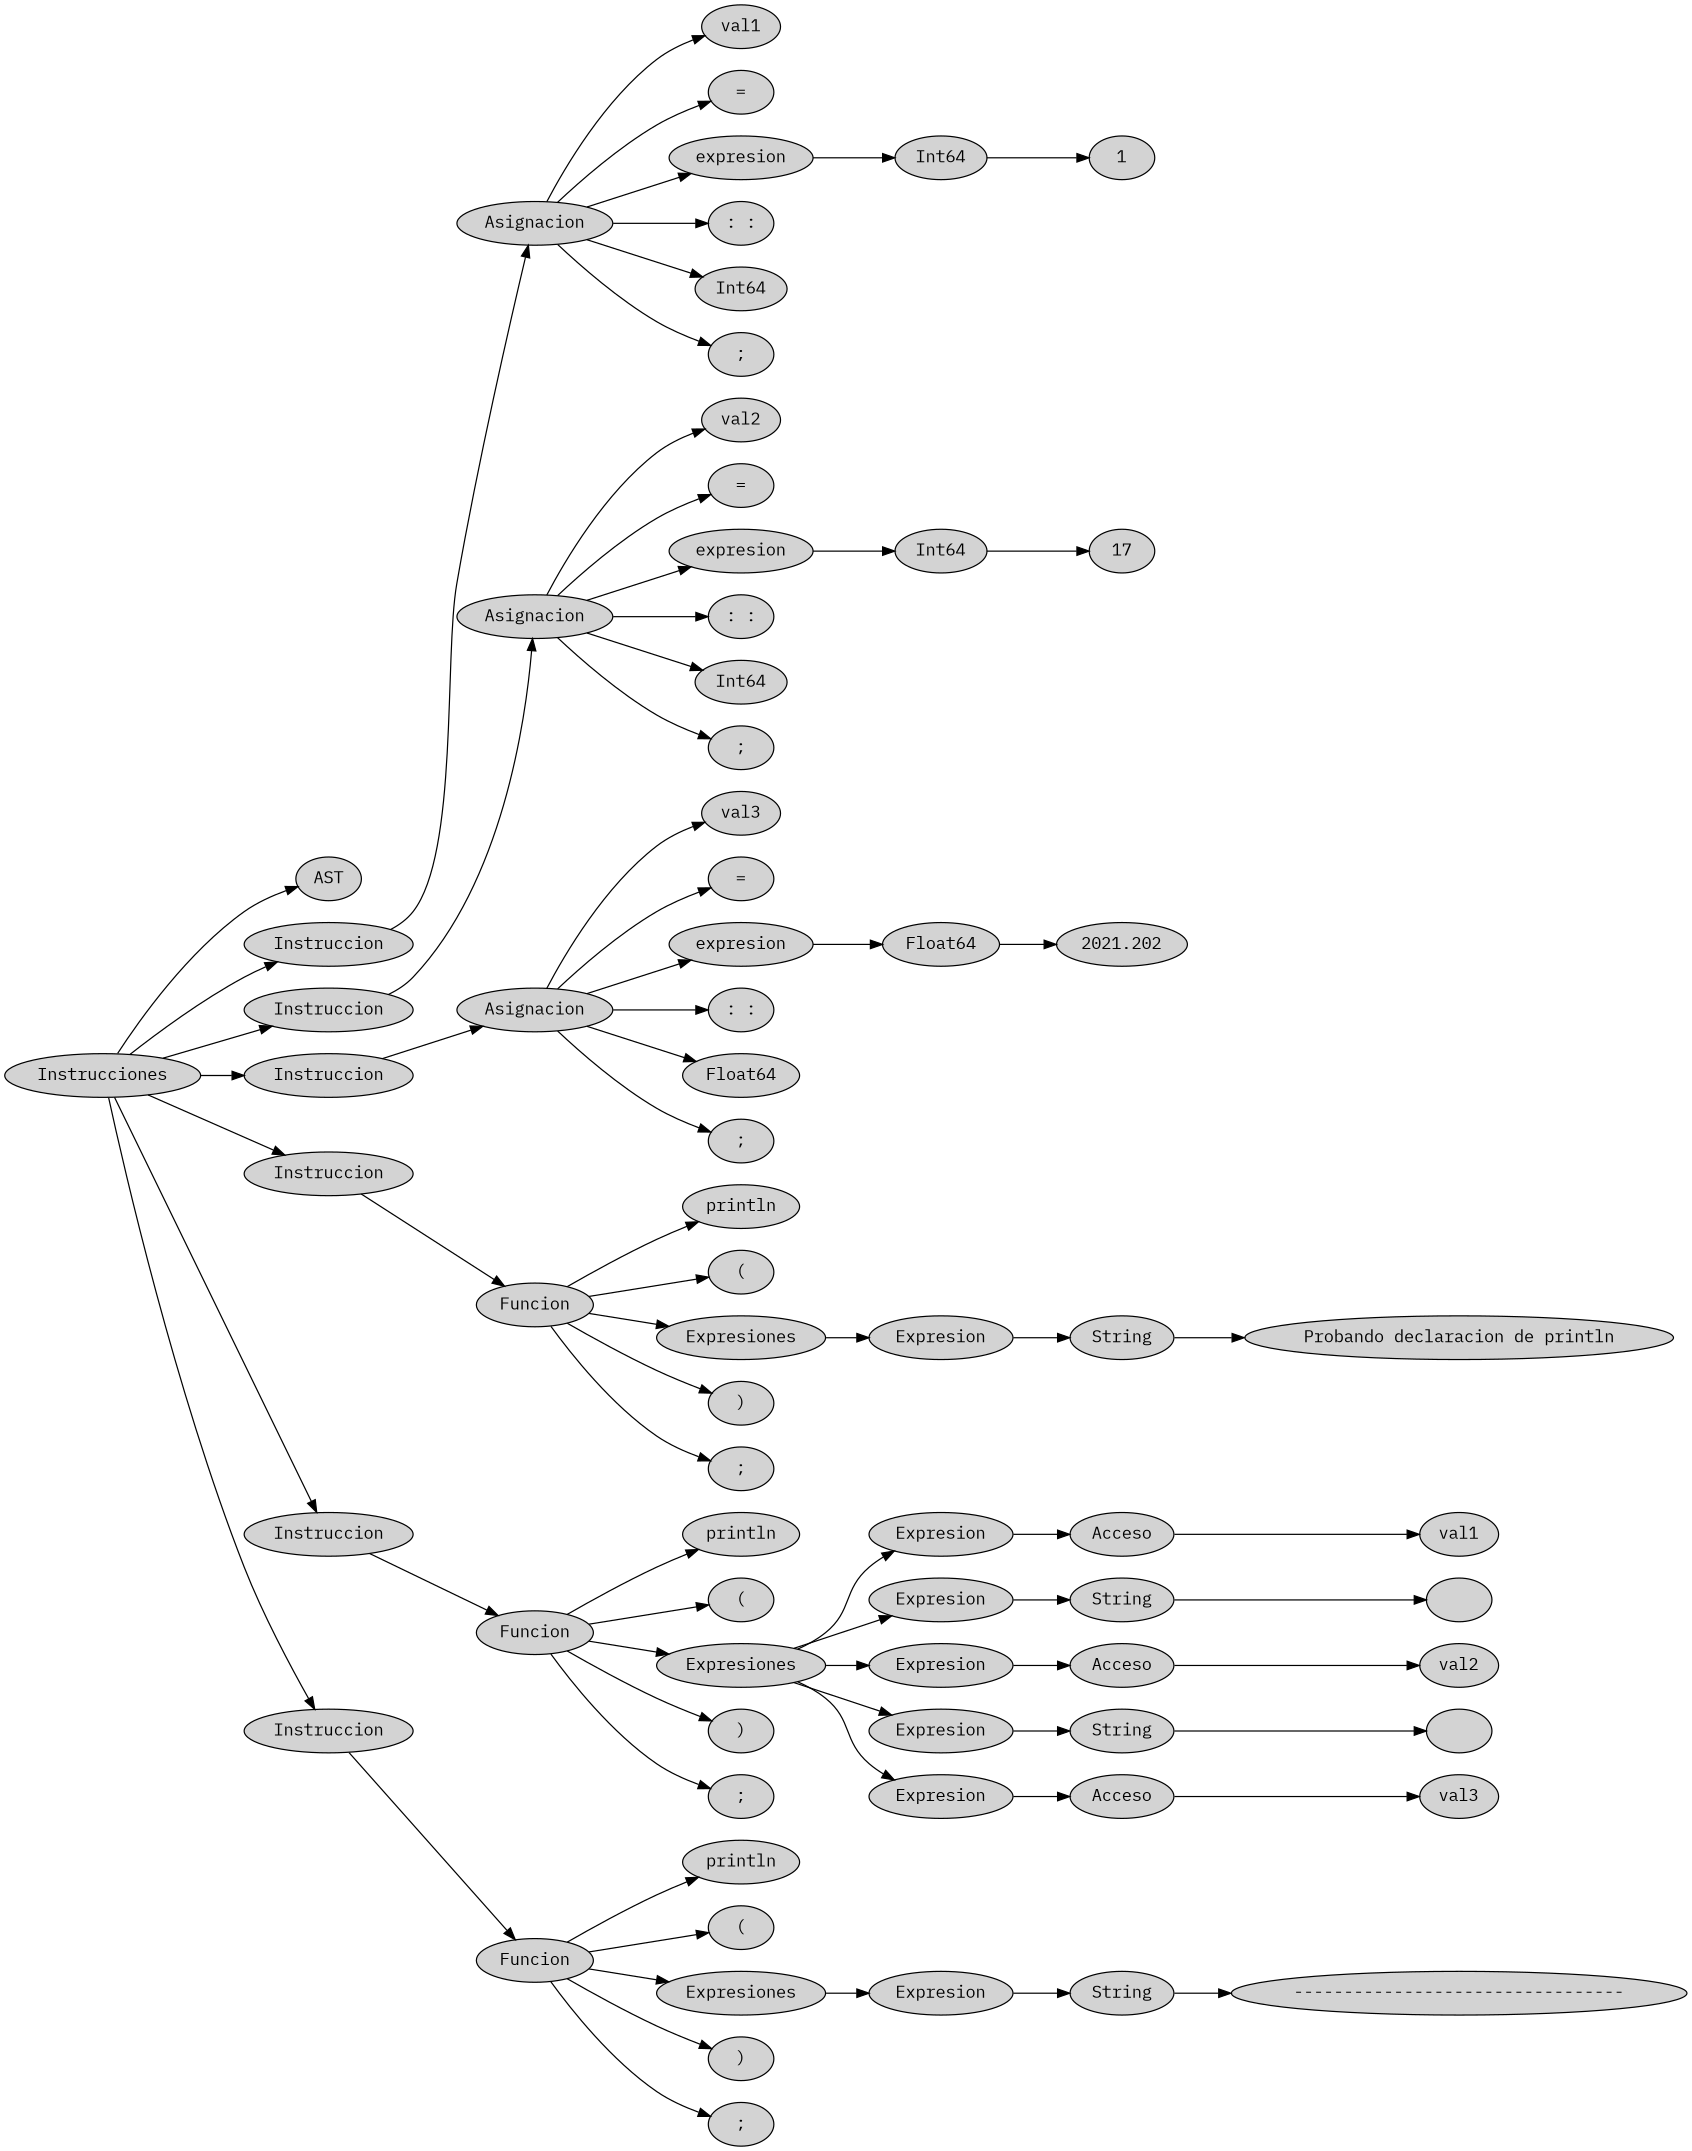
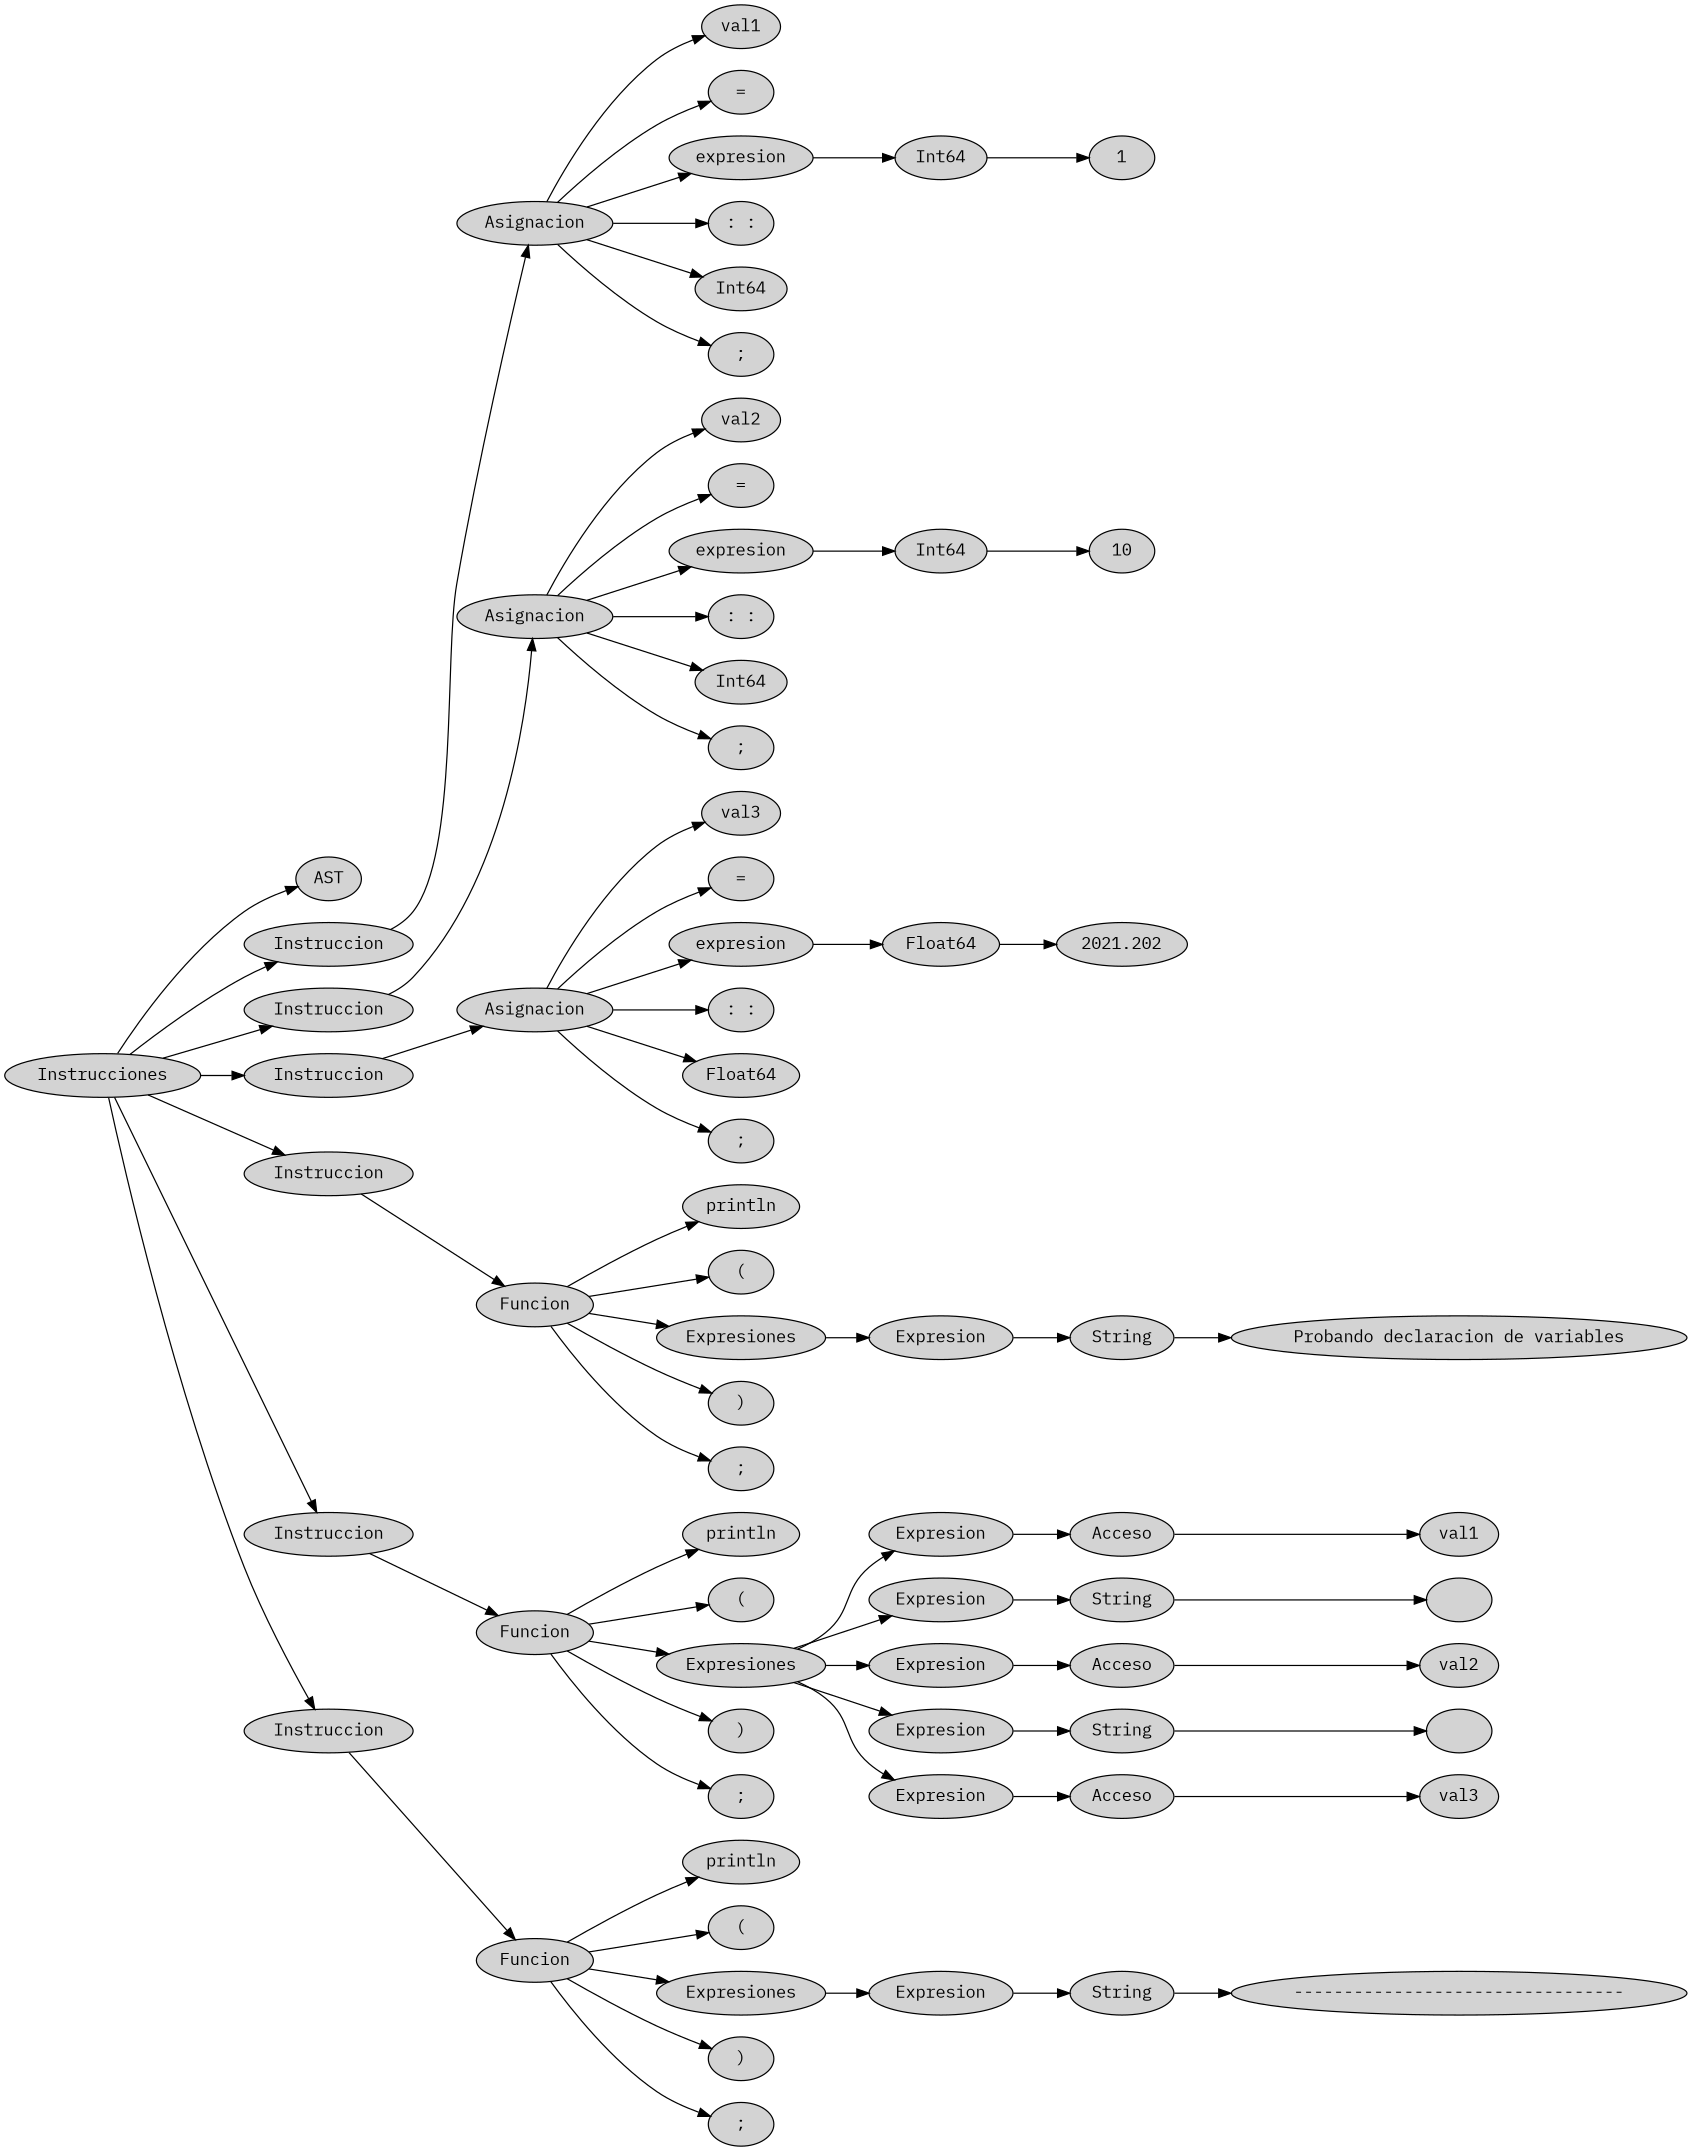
node "17": label "17" -> "10"
node "Probando declaracion de println": label "Probando declaracion de println" -> "Probando declaracion de variables"
